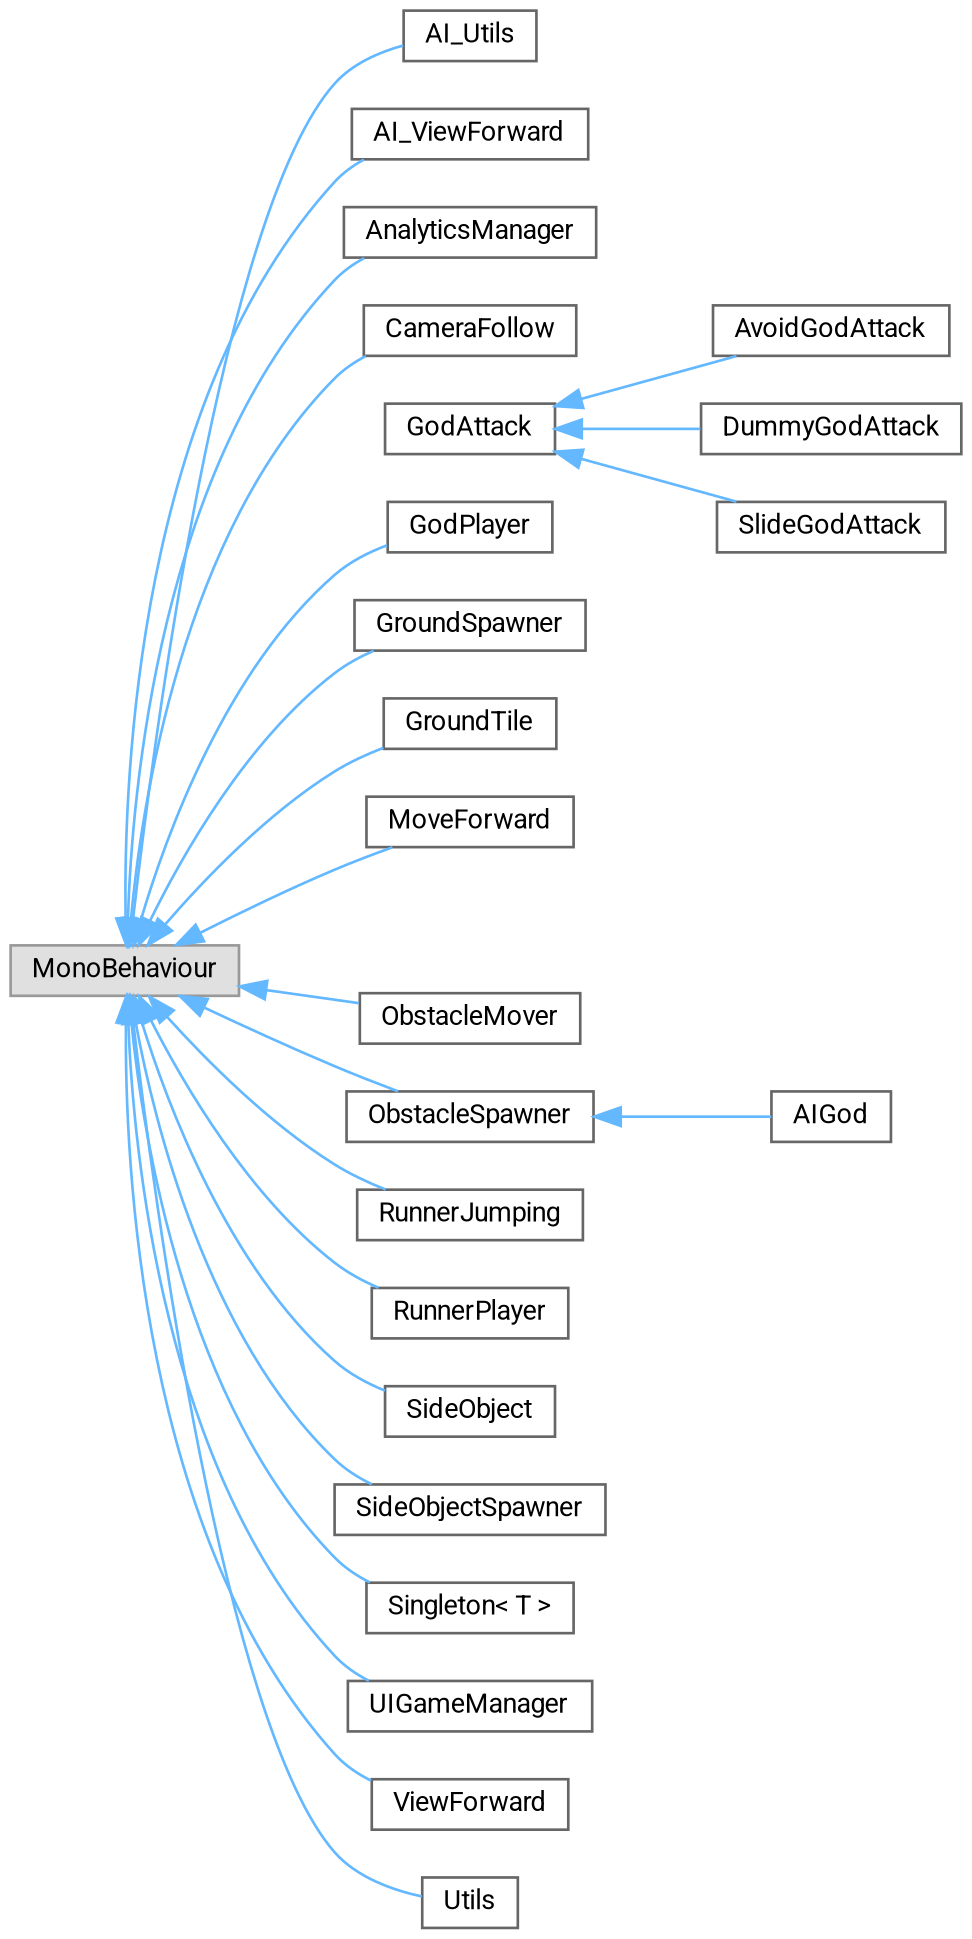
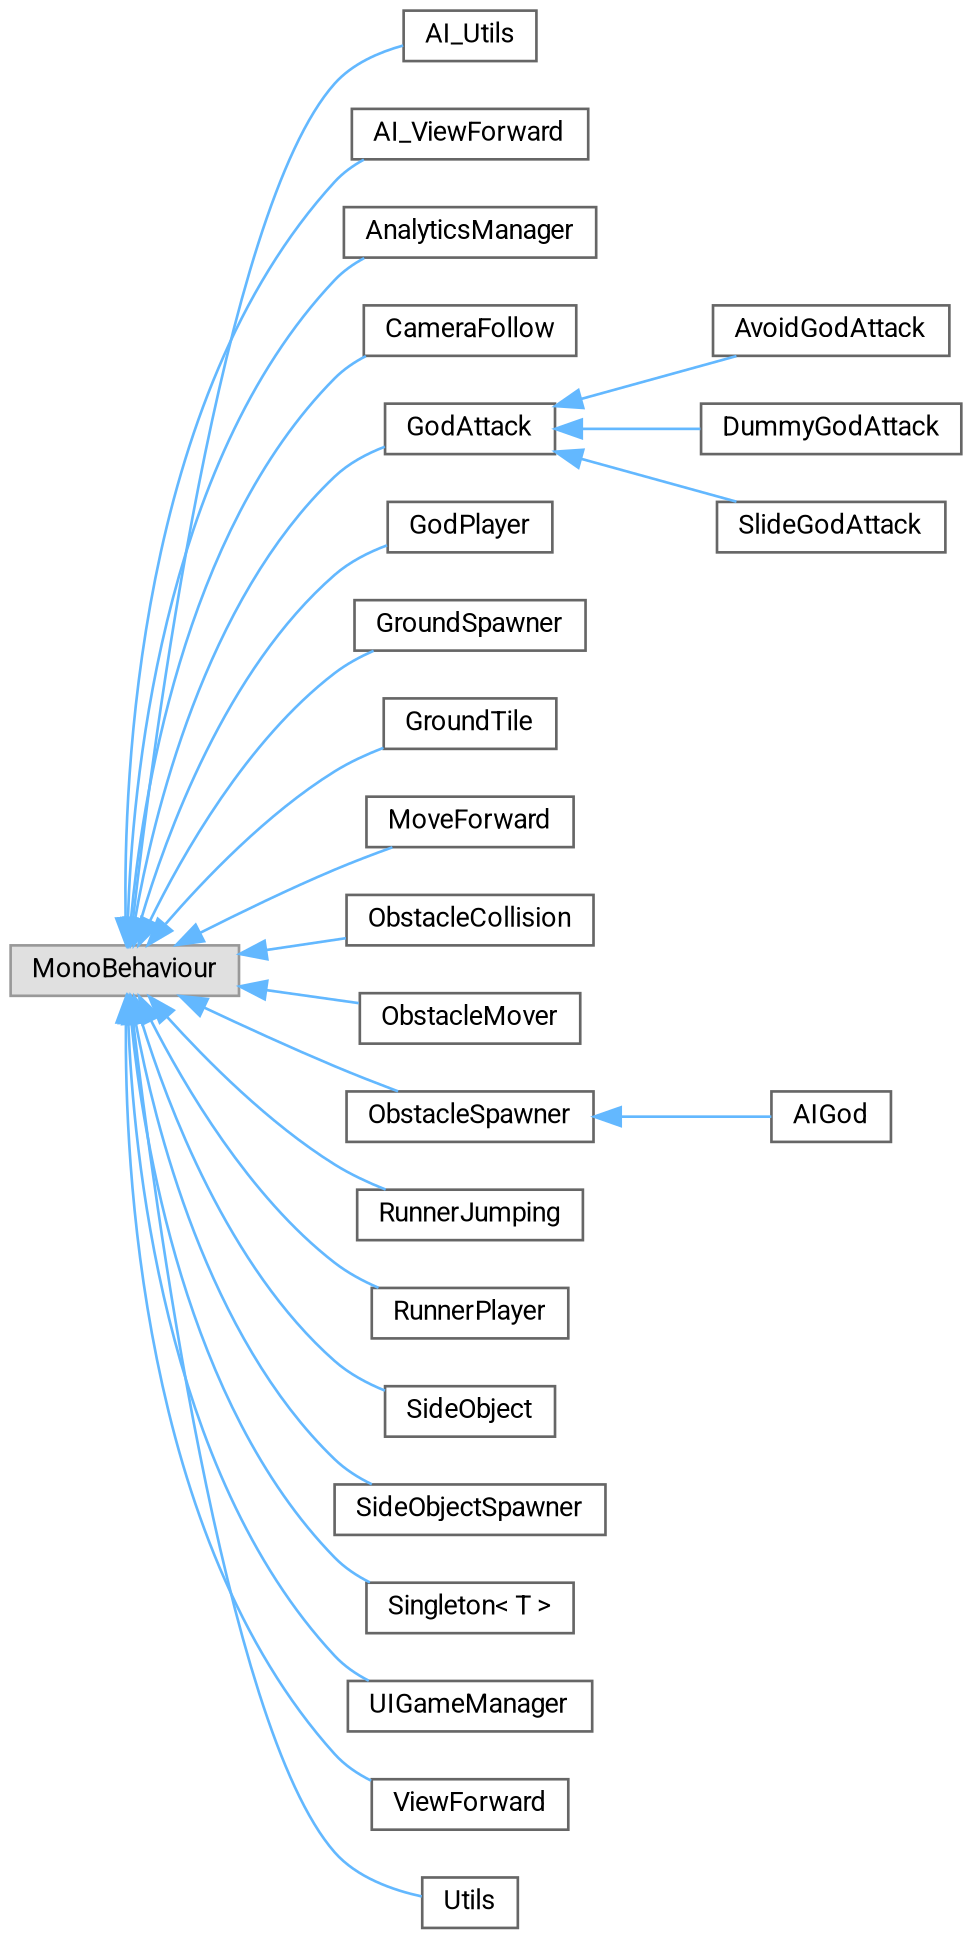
edge "GodAttack" -> "MonoBehaviour": added
node "ObstacleCollision": added
